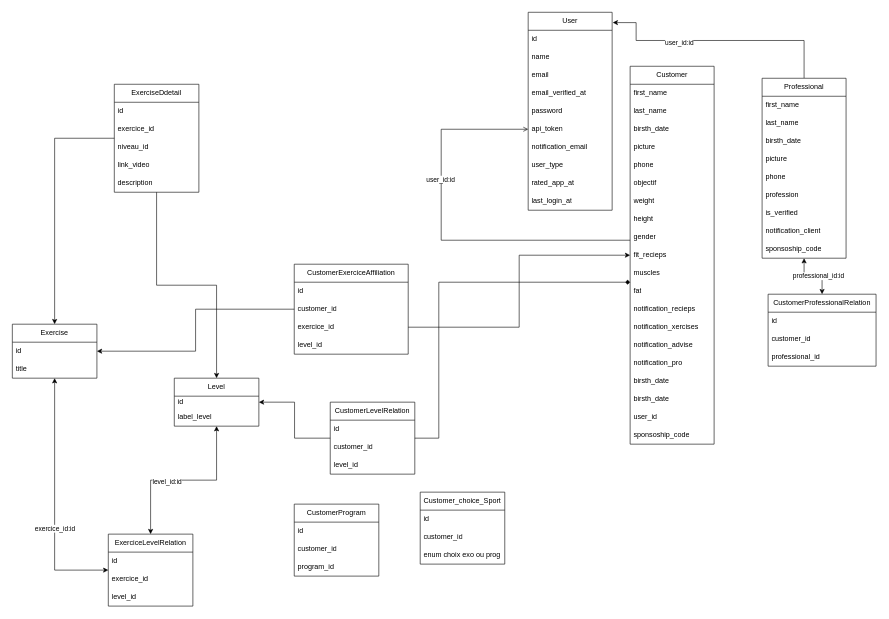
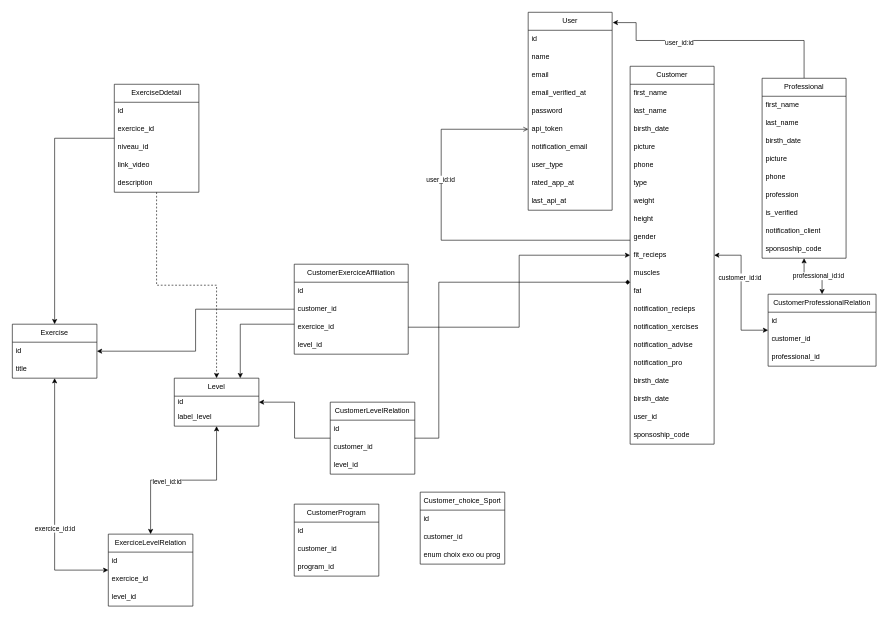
node "objectif": label "objectif" -> "type"
node "last_login_at": label "last_login_at" -> "last_api_at"
edge "Customer" -- "CustomerProfessionalRelation": added, label "customer_id:id"
edge "ExerciseDdetail" -> "Level": style solid -> dashed
edge "CustomerExerciceAffiliation" -> "Level": added
